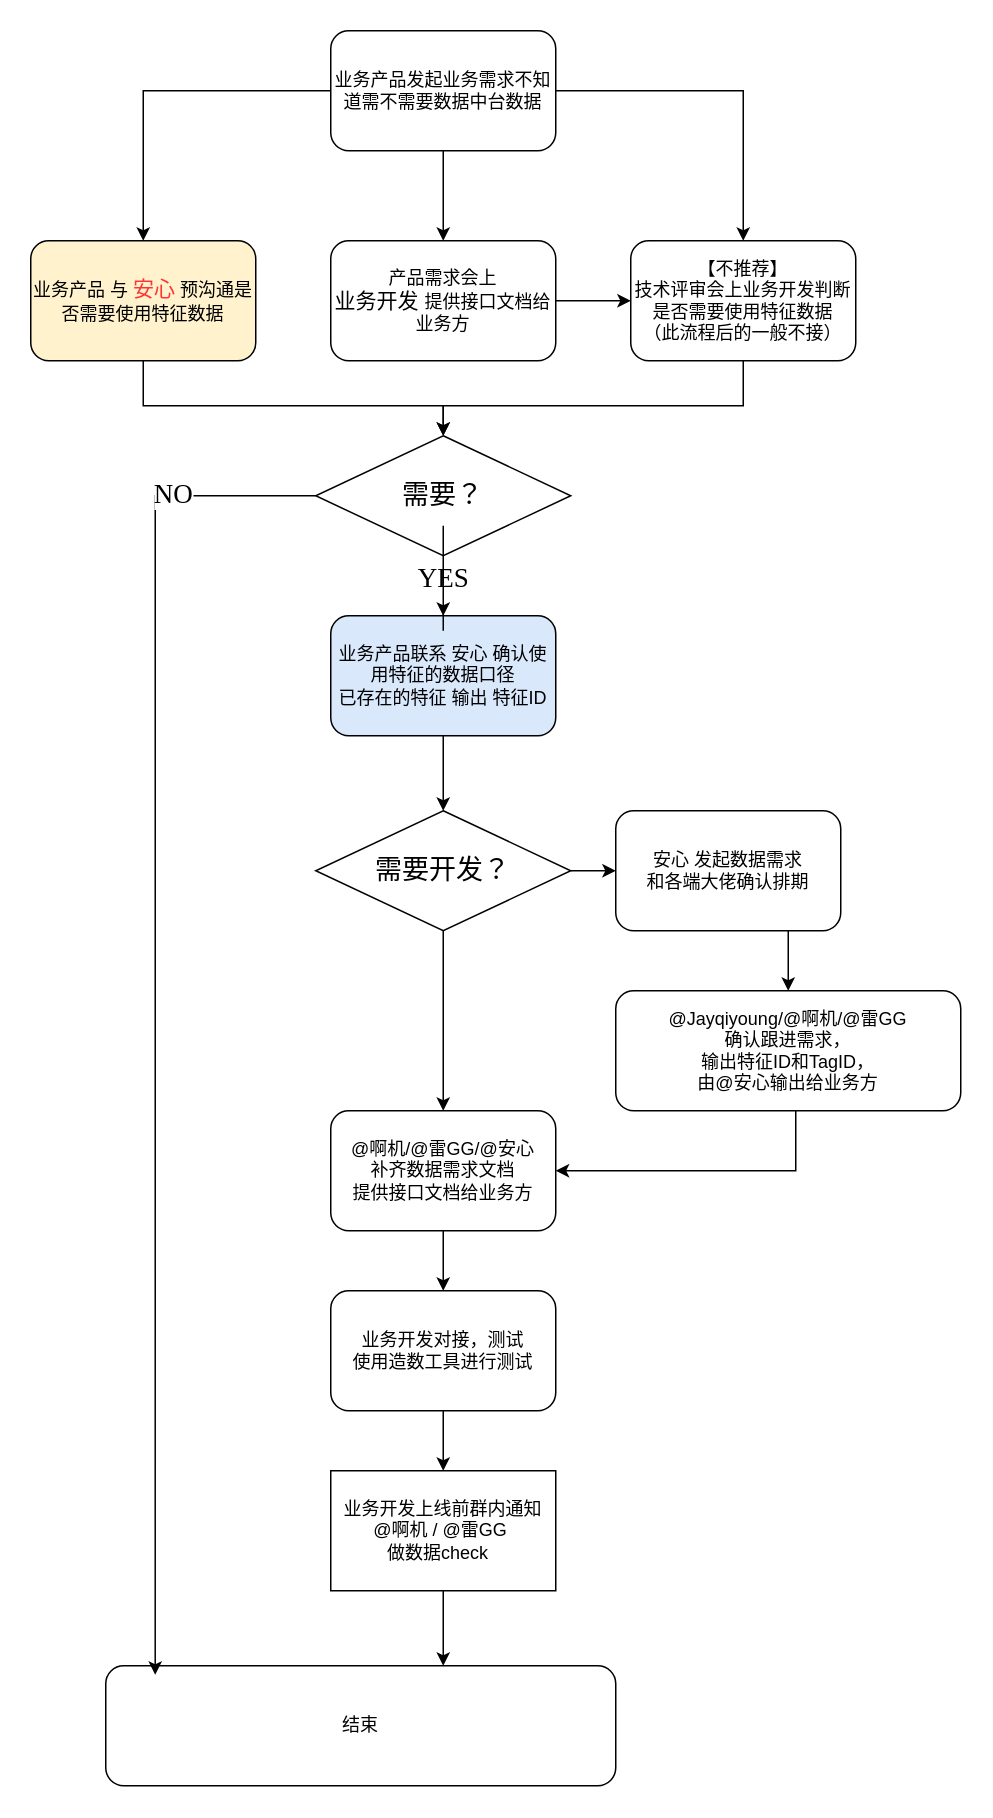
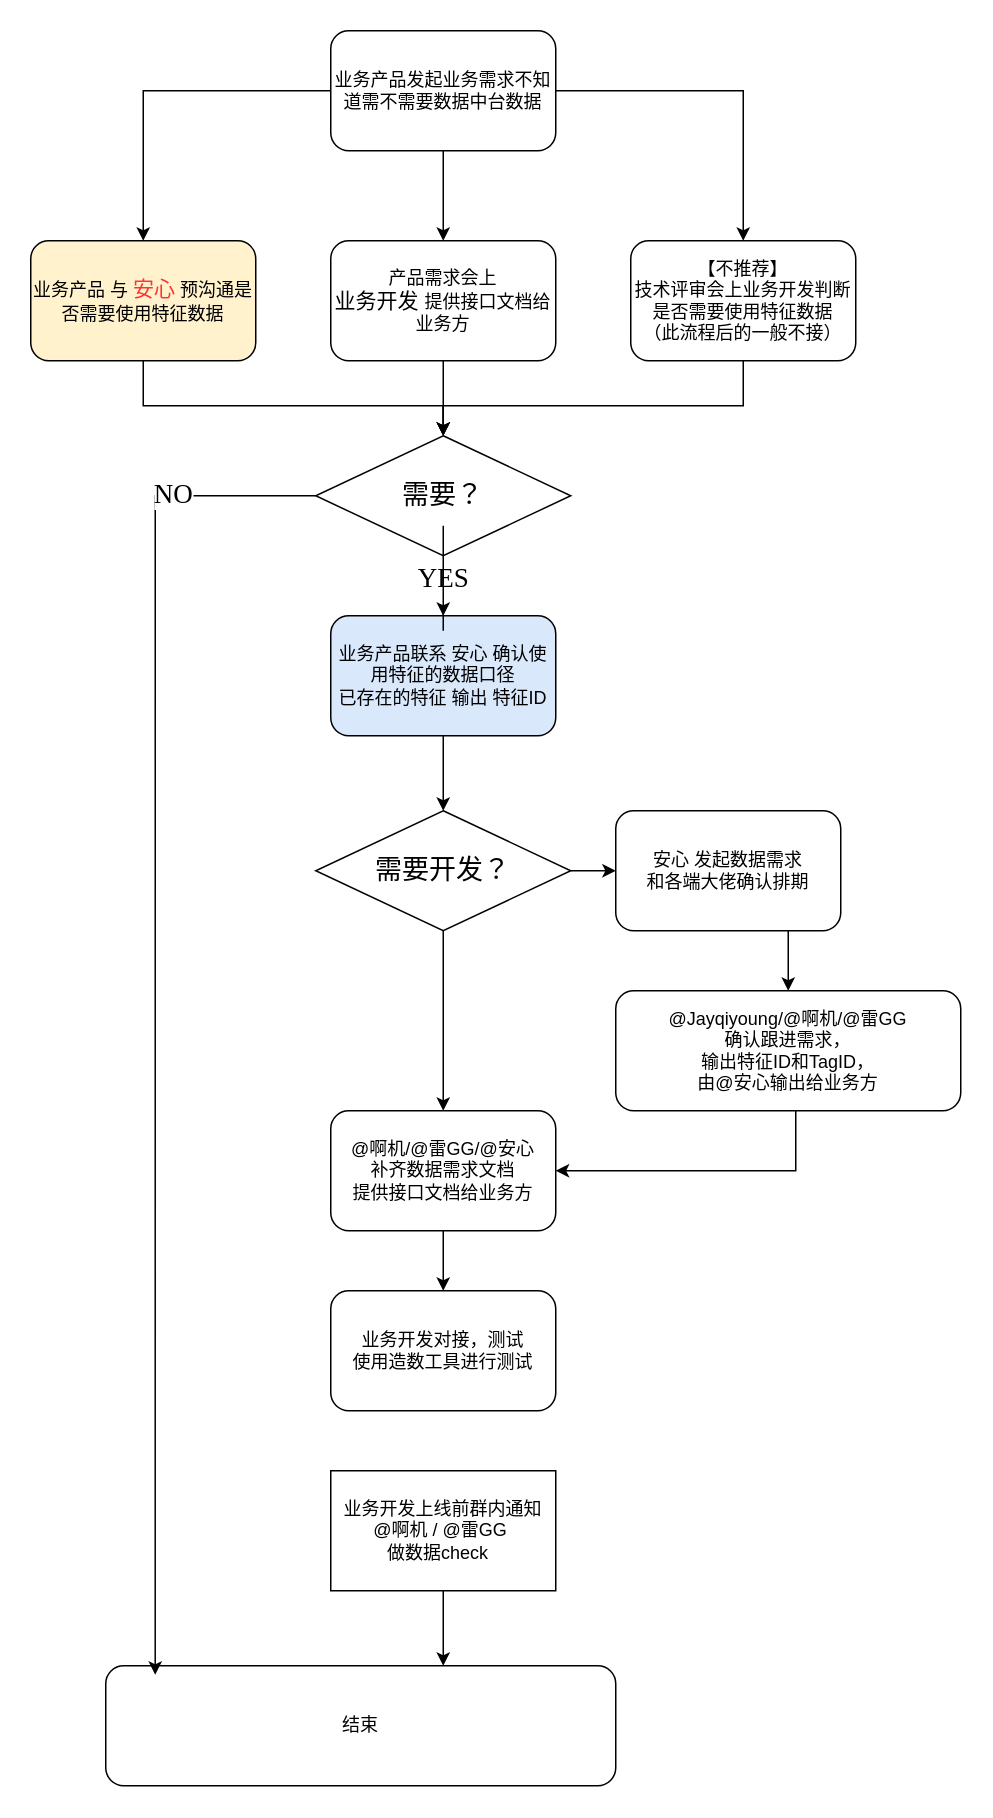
edge "产品需求会上 业务开发 提供接口文档给业务方" -> "【不推荐】 技术评审会上业务开发判断是否需要使用特征数据 （此流程后的一般不接）": now "产品需求会上 业务开发 提供接口文档给业务方" -> "需要？"
edge "业务开发对接，测试 使用造数工具进行测试" -> "业务开发上线前群内通知 @啊机 / @雷GG 做数据check": removed
